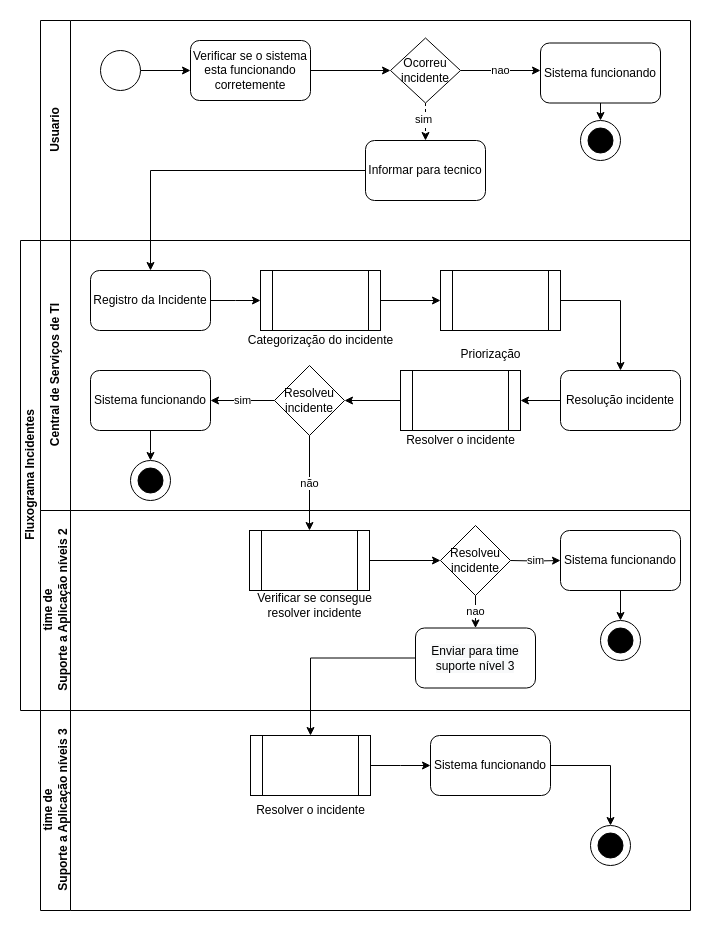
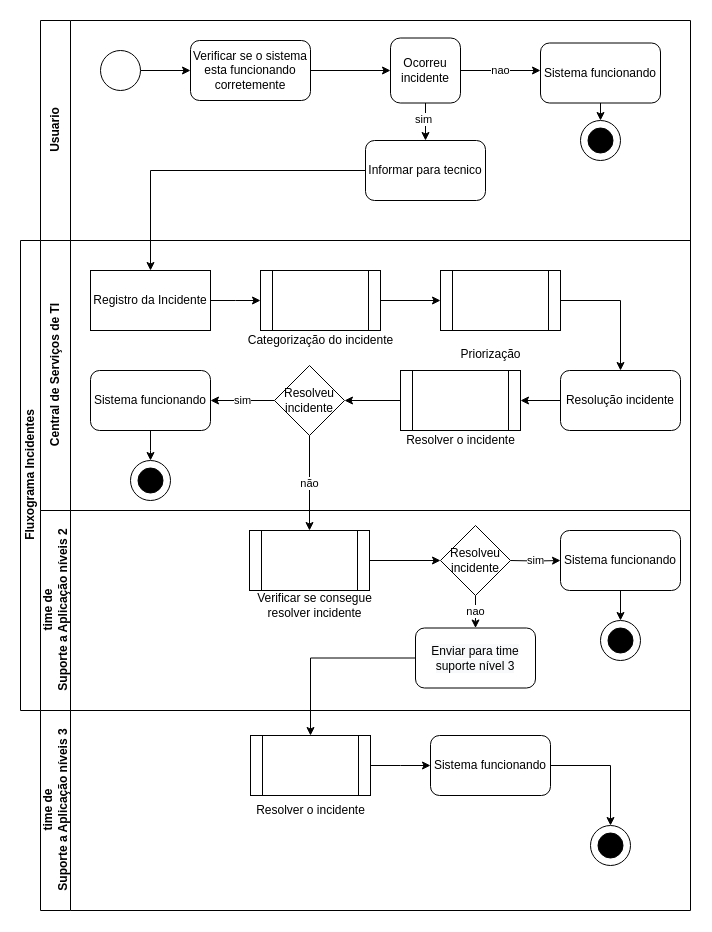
node "Ocorreu incidente": shape diamond -> rounded rectangle
edge "Ocorreu incidente" -> "Informar para tecnico": style dashed -> solid
node "Registro da Incidente": shape rounded rectangle -> rectangle
